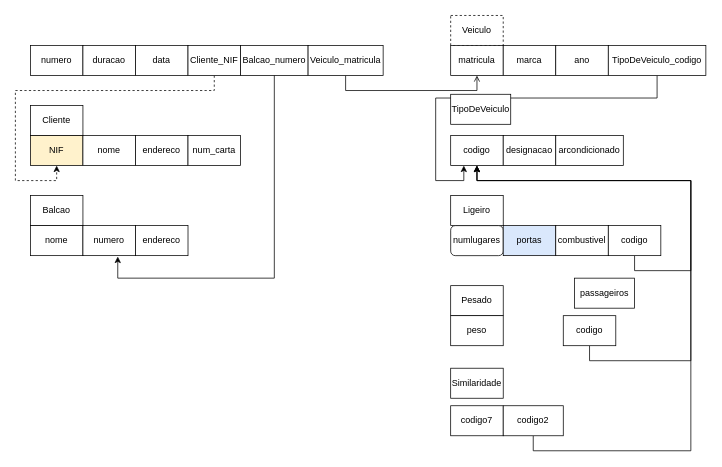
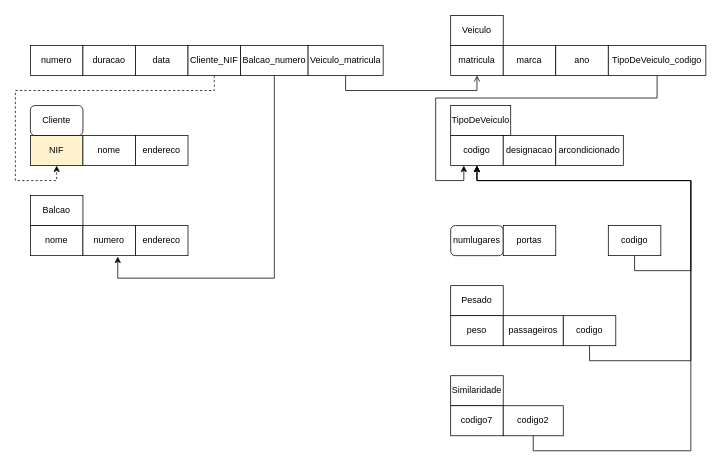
node "Veiculo": style dashed -> solid
node "TipoDeVeiculo": moved (480, 109) -> (480, 120)
node "Cliente": shape rectangle -> rounded rectangle
node "num_carta": removed
node "Ligeiro": removed
node "portas": fillcolor #dae8fc -> #ffffff
node "combustivel": removed
node "passageiros": moved (604, 293) -> (533, 330)
node "Similaridade": moved (477, 383) -> (477, 390)
